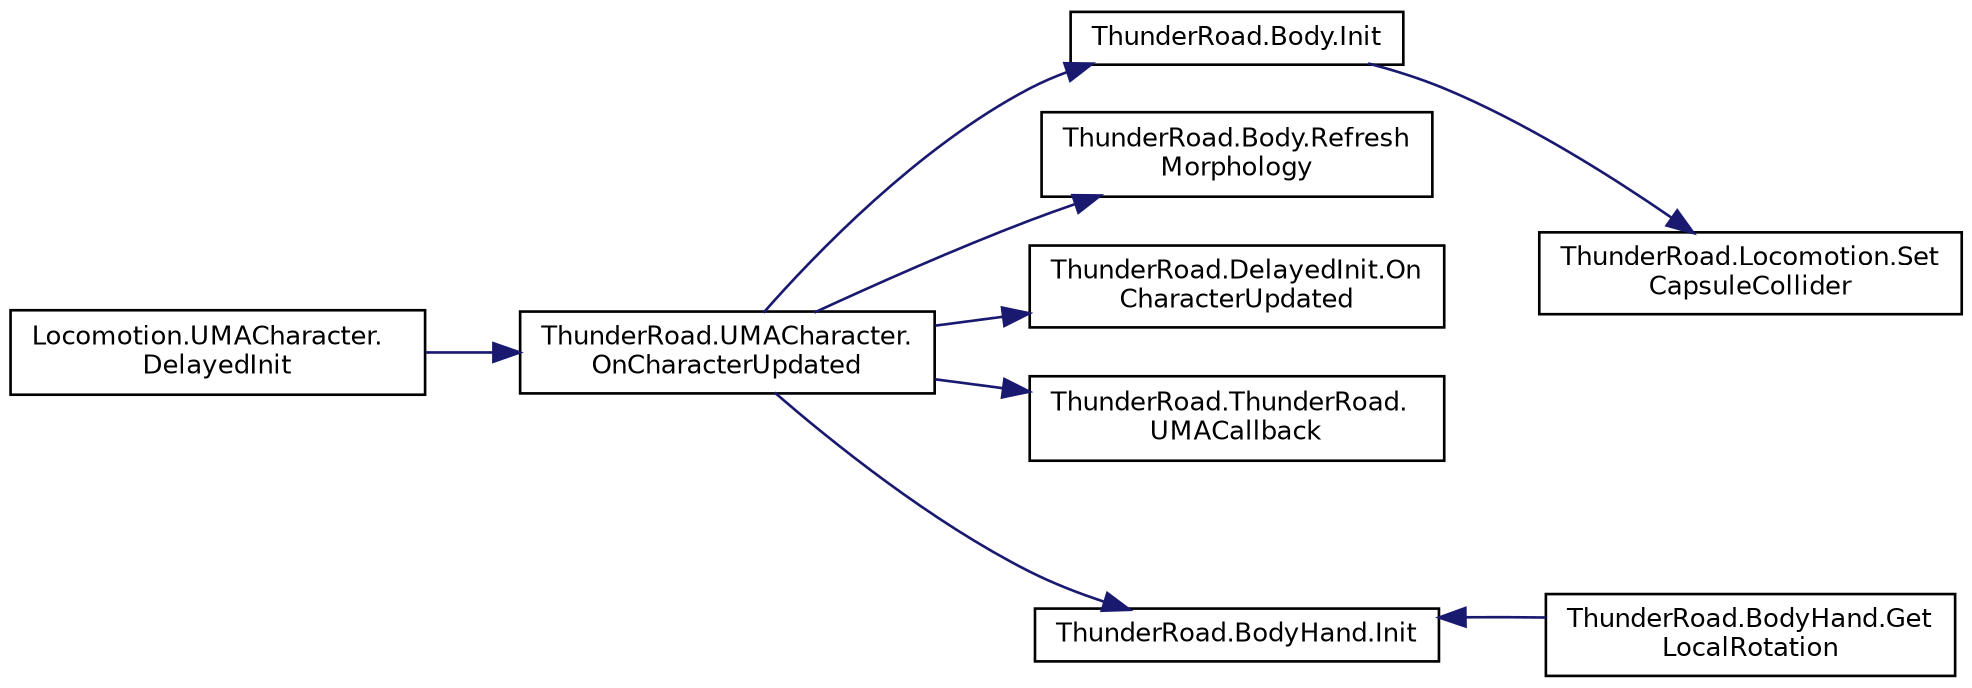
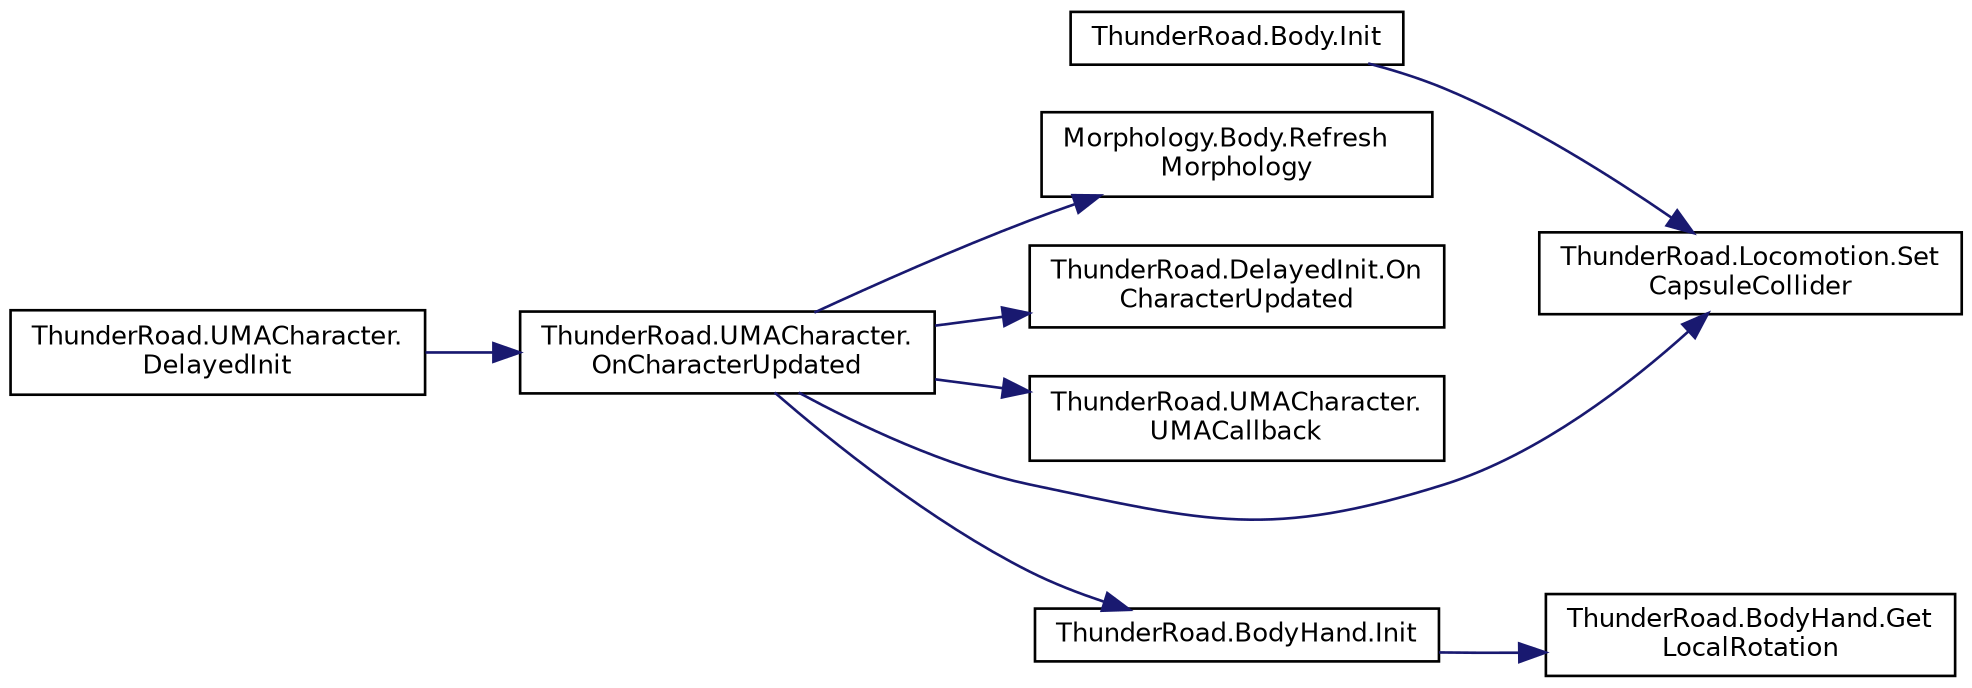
node "ThunderRoad.Body.Refresh Morphology": label "ThunderRoad.Body.Refresh Morphology" -> "Morphology.Body.Refresh Morphology"
edge "ThunderRoad.UMACharacter. OnCharacterUpdated" -> "ThunderRoad.Body.Init": now "ThunderRoad.UMACharacter. OnCharacterUpdated" -> "ThunderRoad.Locomotion.Set CapsuleCollider"
node "Locomotion.UMACharacter. DelayedInit": label "Locomotion.UMACharacter. DelayedInit" -> "ThunderRoad.UMACharacter. DelayedInit"
node "ThunderRoad.ThunderRoad. UMACallback": label "ThunderRoad.ThunderRoad. UMACallback" -> "ThunderRoad.UMACharacter. UMACallback"
edge "ThunderRoad.BodyHand.Get LocalRotation" -> "ThunderRoad.BodyHand.Init": reversed
